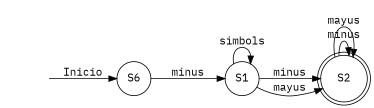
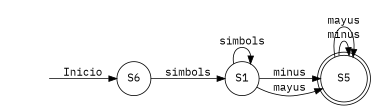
edge "S6" -> "S1": label "minus" -> "simbols"
node "S2": label "S2" -> "S5"
